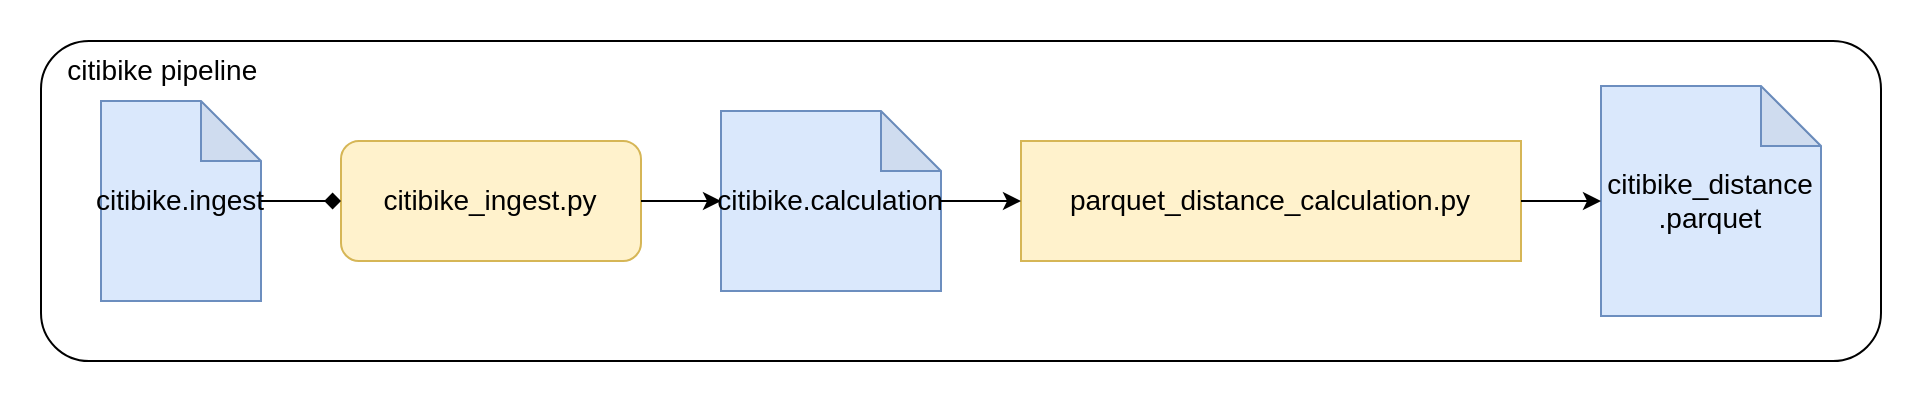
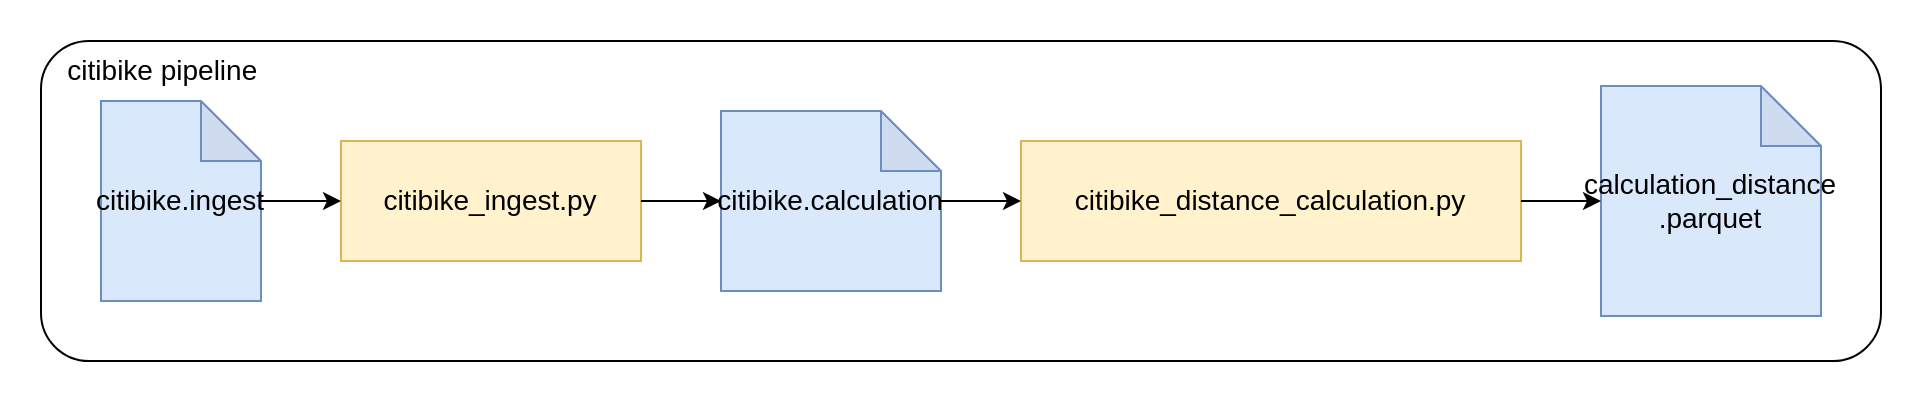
edge "citibike.ingest" -> "citibike_ingest.py": arrowhead diamond -> classic
node "citibike_ingest.py": shape rounded rectangle -> rectangle
node "parquet_distance_calculation.py": label "parquet_distance_calculation.py" -> "citibike_distance_calculation.py"
node "citibike_distance .parquet": label "citibike_distance .parquet" -> "calculation_distance .parquet"
